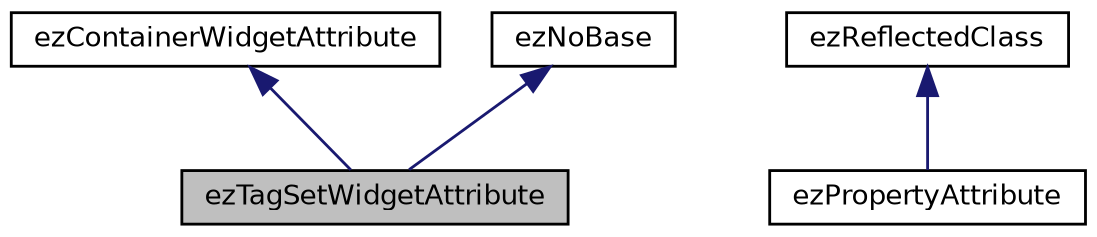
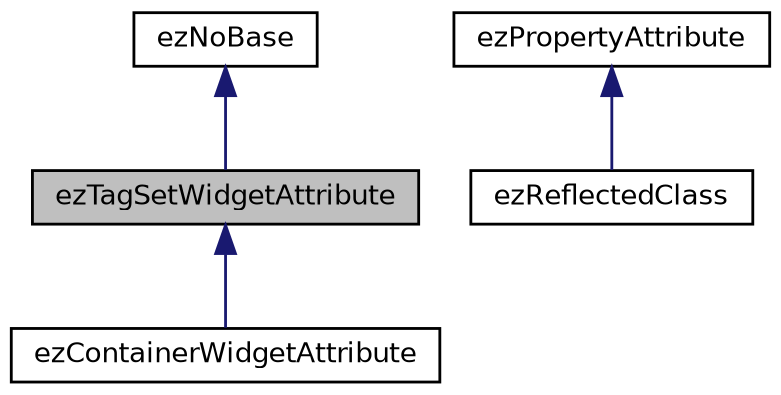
edge "ezTagSetWidgetAttribute" -> "ezContainerWidgetAttribute": reversed
edge "ezPropertyAttribute" -> "ezReflectedClass": reversed
